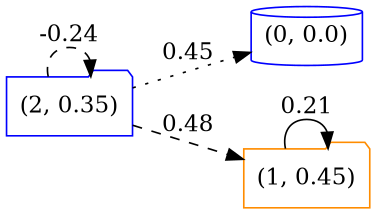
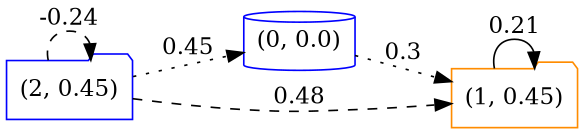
edge "(0, 0.0)" -> "(1, 0.45)": added, label "0.3"
node "(2, 0.35)": label "(2, 0.35)" -> "(2, 0.45)"
